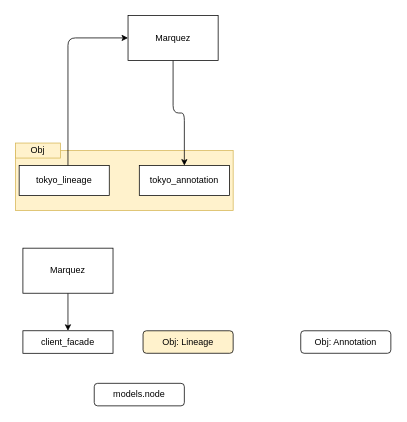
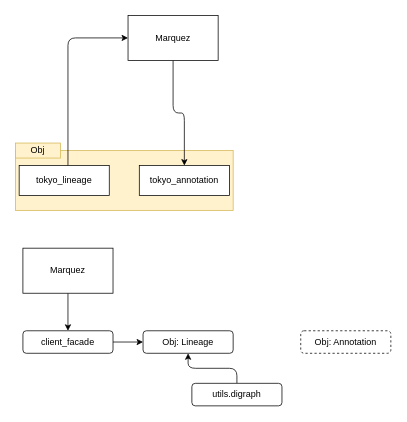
node "client_facade": shape rectangle -> rounded rectangle
edge "client_facade" -> "Obj: Lineage": added
node "Obj: Lineage": fillcolor #fff2cc -> #ffffff
node "Obj: Annotation": style solid -> dashed
edge "utils.digraph" -> "Obj: Lineage": added
node "models.node": removed
node "utils.digraph": added
